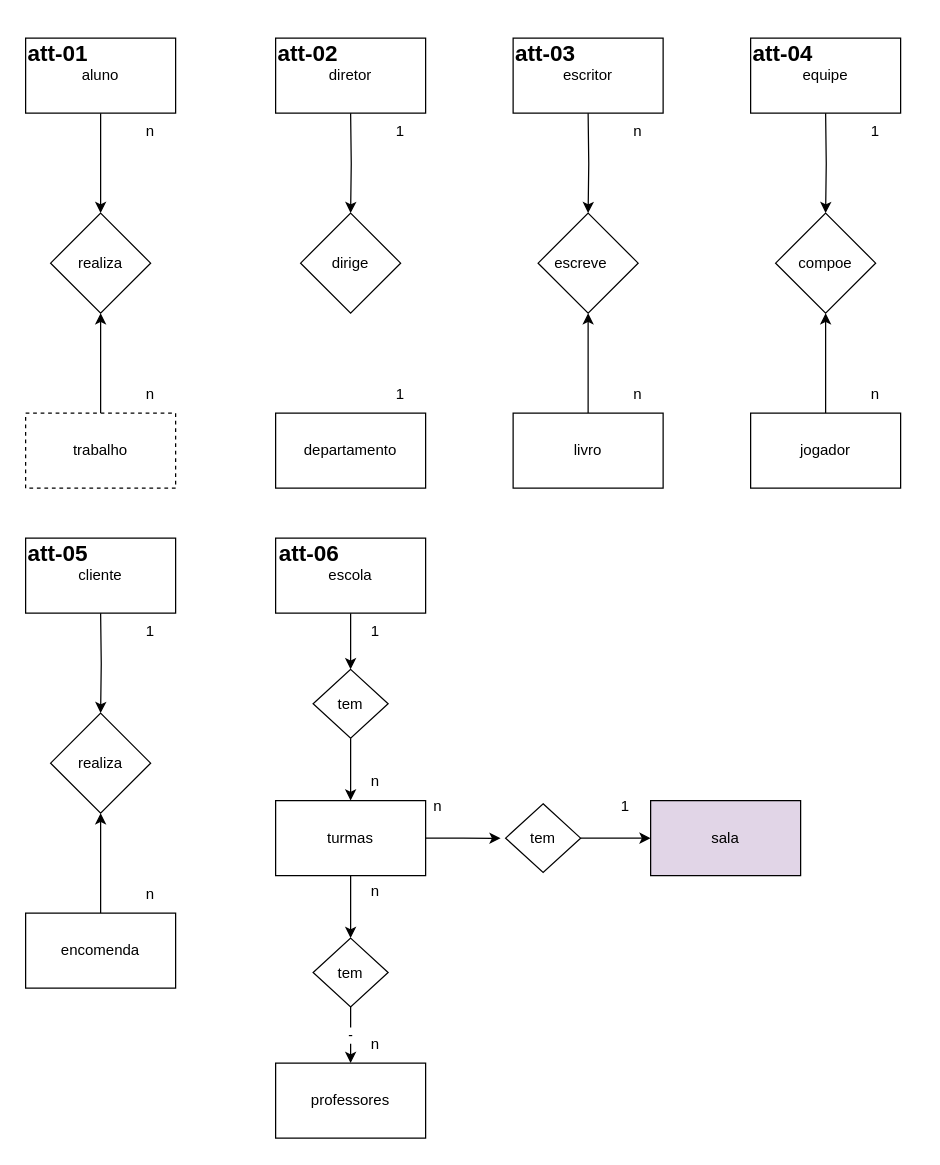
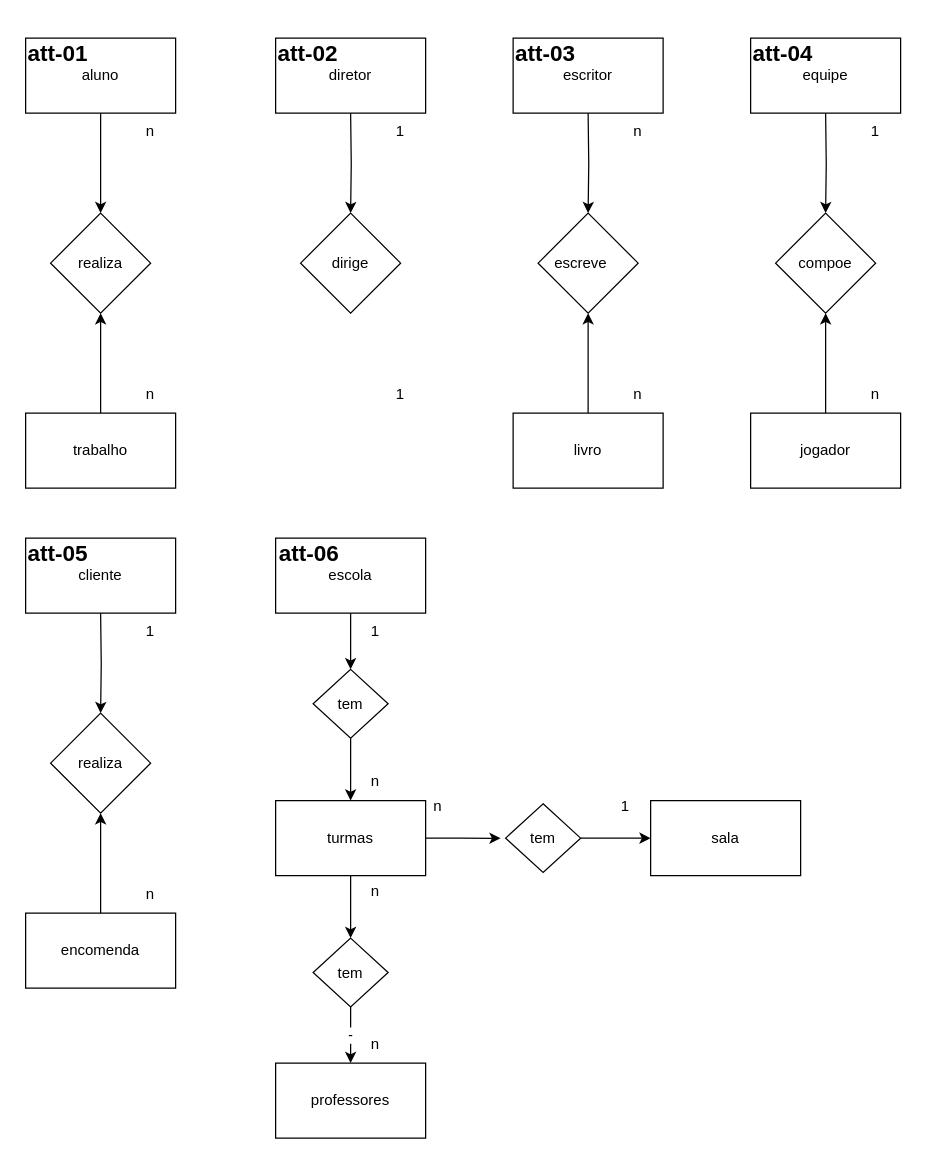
node "trabalho": style dashed -> solid
node "departamento": removed
node "sala": fillcolor #e1d5e7 -> #ffffff
